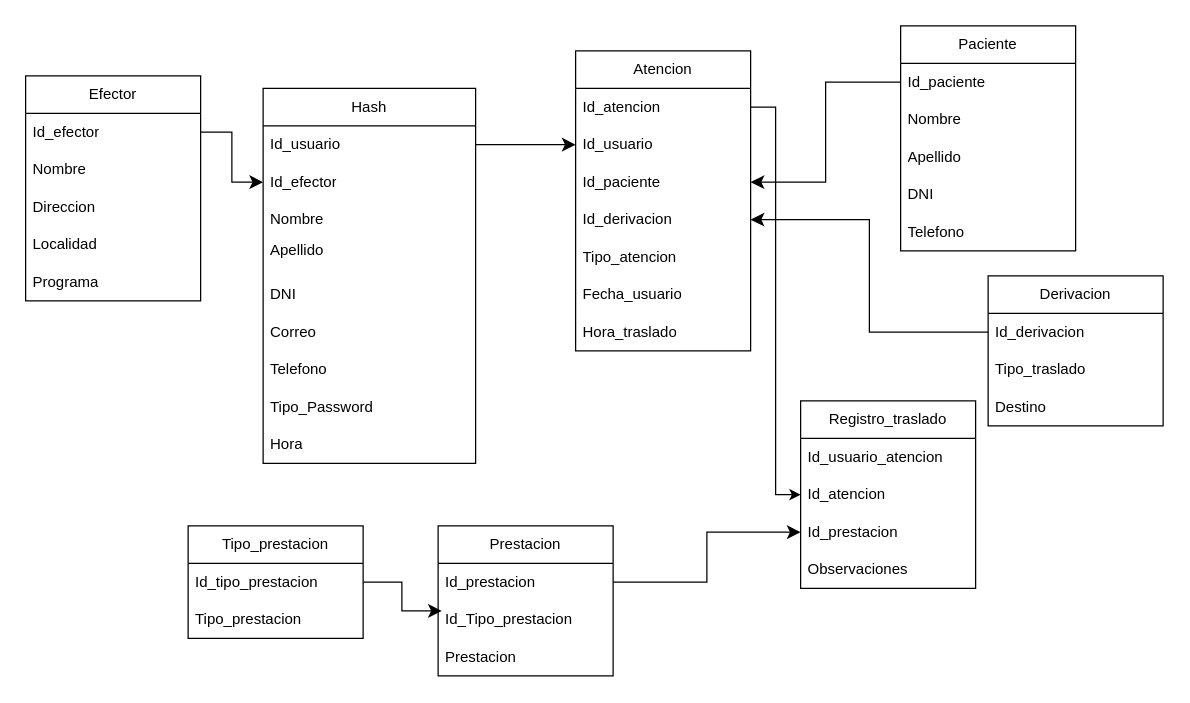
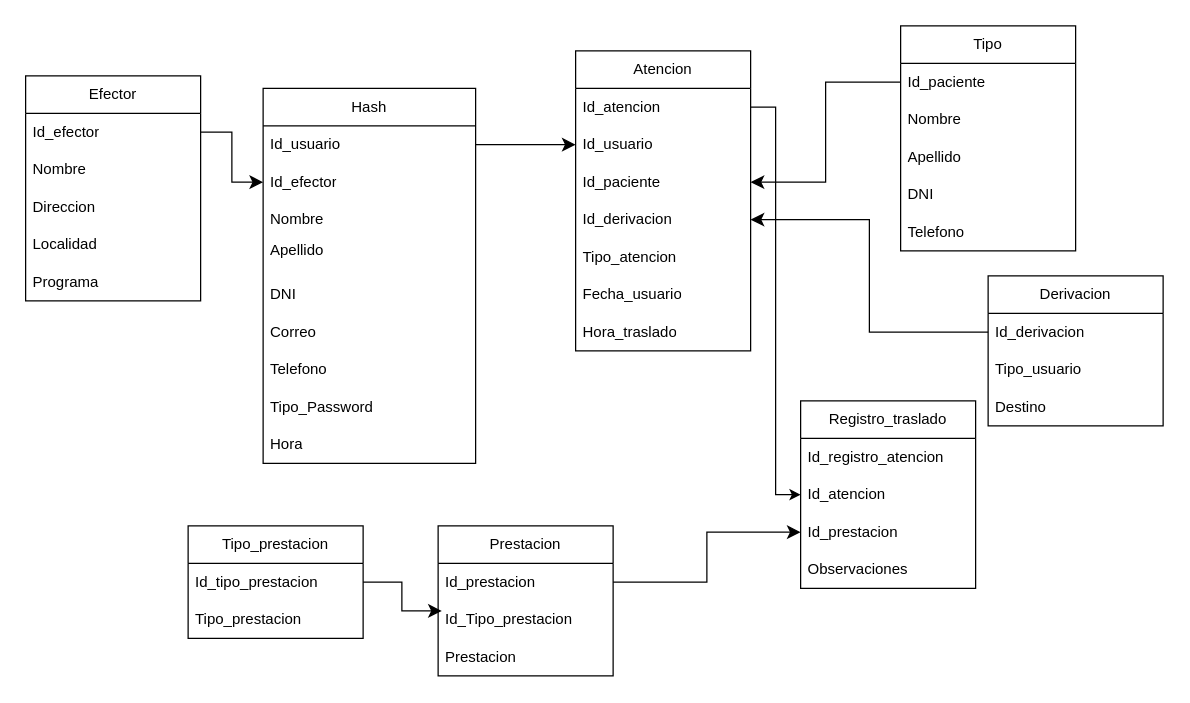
node "Paciente": label "Paciente" -> "Tipo"
node "Tipo_traslado": label "Tipo_traslado" -> "Tipo_usuario"
node "Id_usuario_atencion": label "Id_usuario_atencion" -> "Id_registro_atencion"
